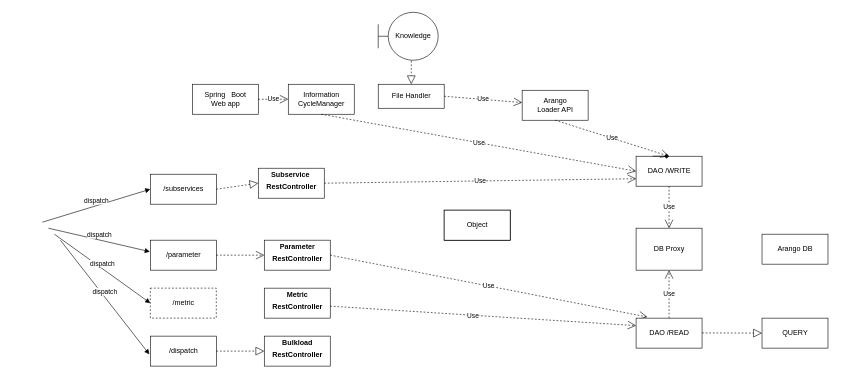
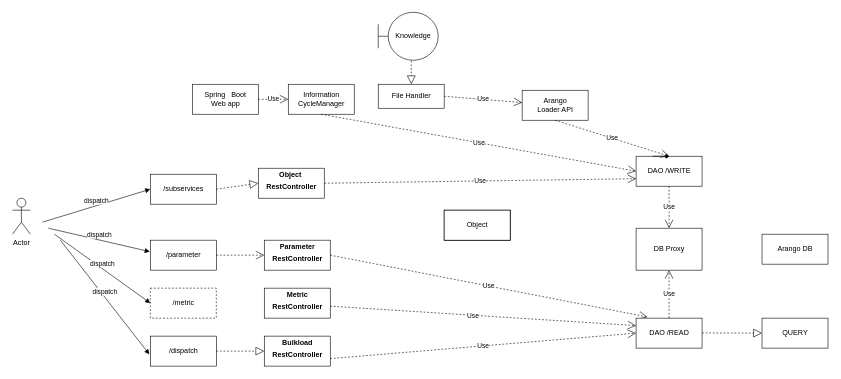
node "Subservice RestController": label "Subservice RestController" -> "Object RestController"
node "Actor": added
edge "Bulkload RestController" -> "DAO /READ": added, label "Use"
